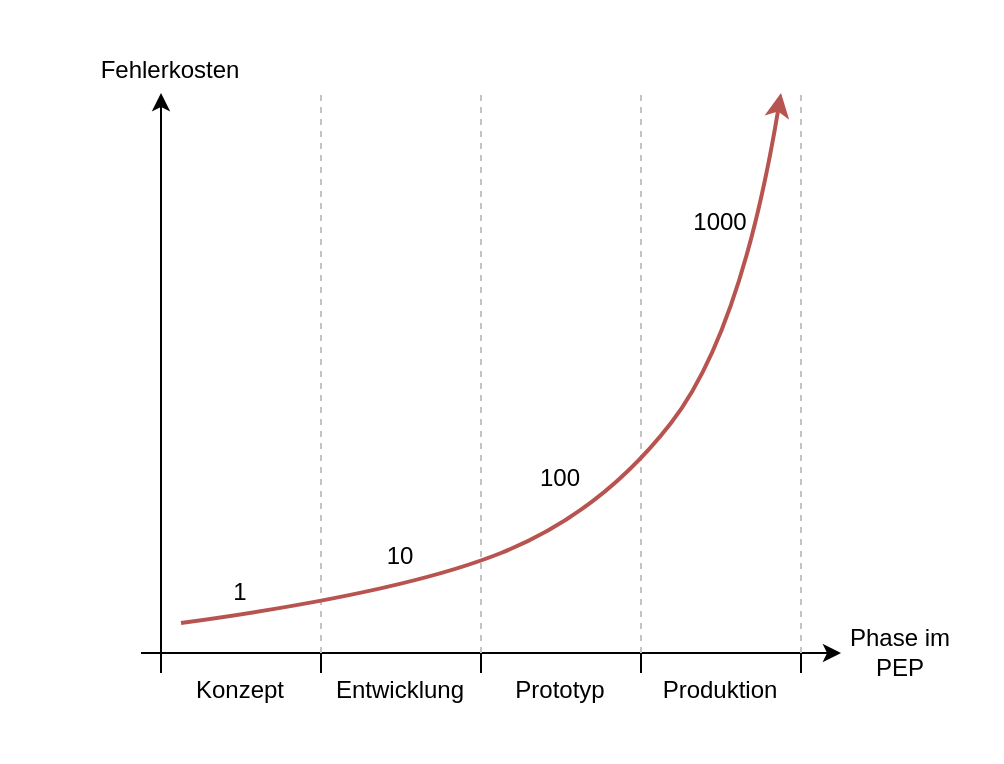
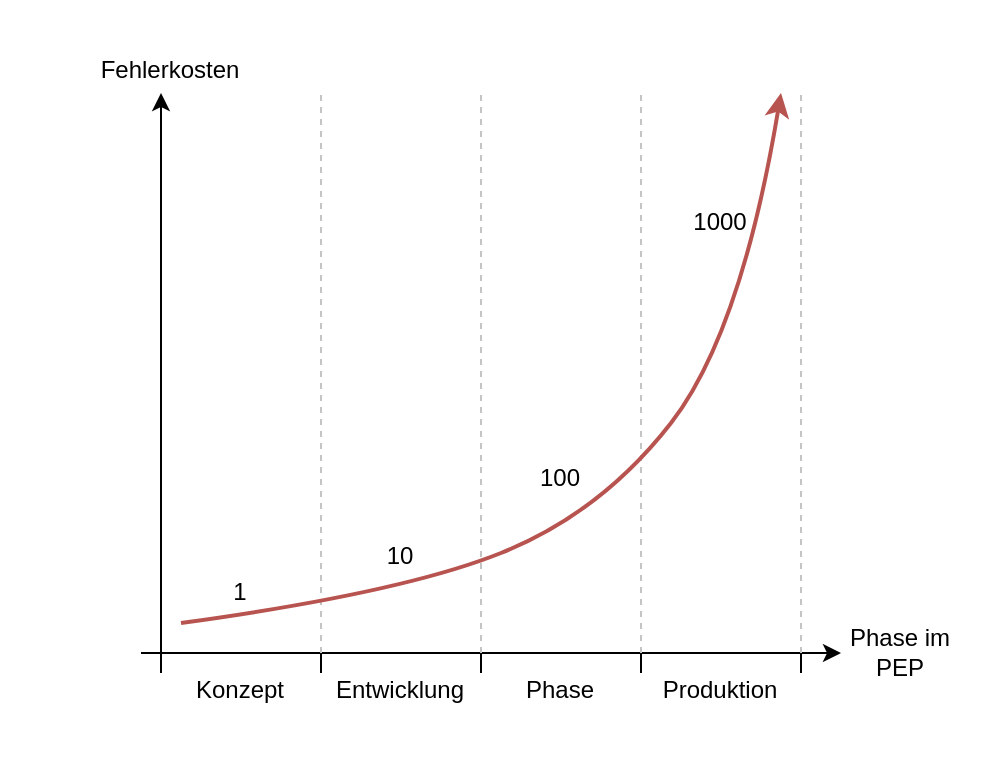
node "Prototyp": label "Prototyp" -> "Phase"
